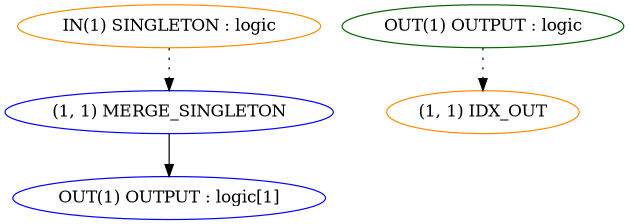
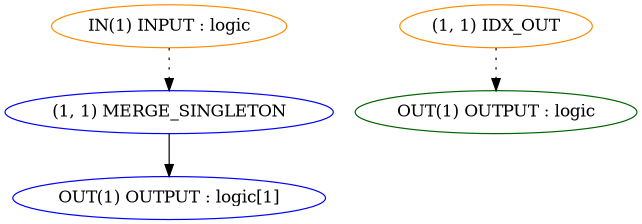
node "IN(1) SINGLETON : logic": label "IN(1) SINGLETON : logic" -> "IN(1) INPUT : logic"
edge "OUT(1) OUTPUT : logic" -> "(1, 1) IDX_OUT": reversed
